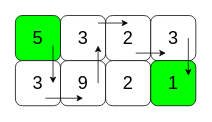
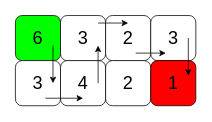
node "5": label "5" -> "6"
node "9": label "9" -> "4"
node "1": fillcolor #00ff00 -> #ff0000
